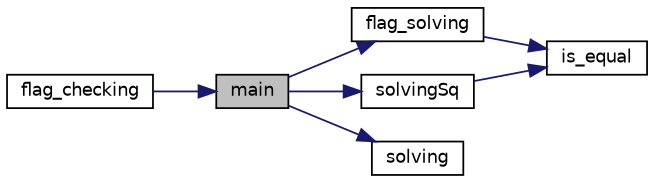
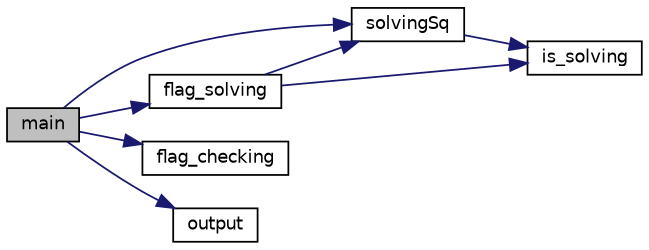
node "is_equal": label "is_equal" -> "is_solving"
edge "flag_solving" -> "solvingSq": added
edge "flag_checking" -> "main": reversed
node "solving": label "solving" -> "output"
